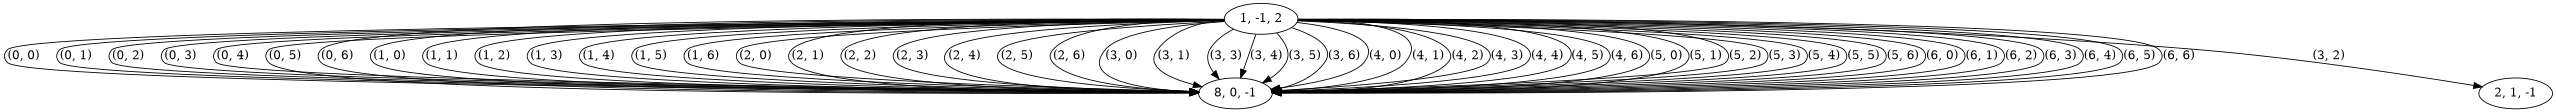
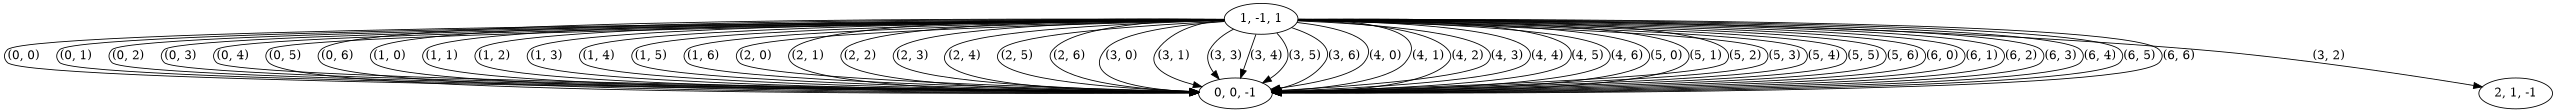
node "1, -1, 2": label "1, -1, 2" -> "1, -1, 1"
node "8, 0, -1": label "8, 0, -1" -> "0, 0, -1"
